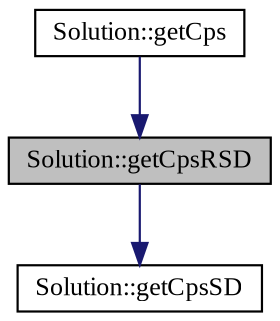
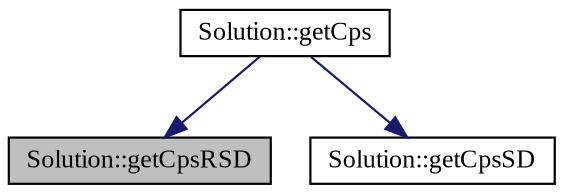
edge "Solution::getCpsRSD" -> "Solution::getCpsSD": now "Solution::getCps" -> "Solution::getCpsSD"
